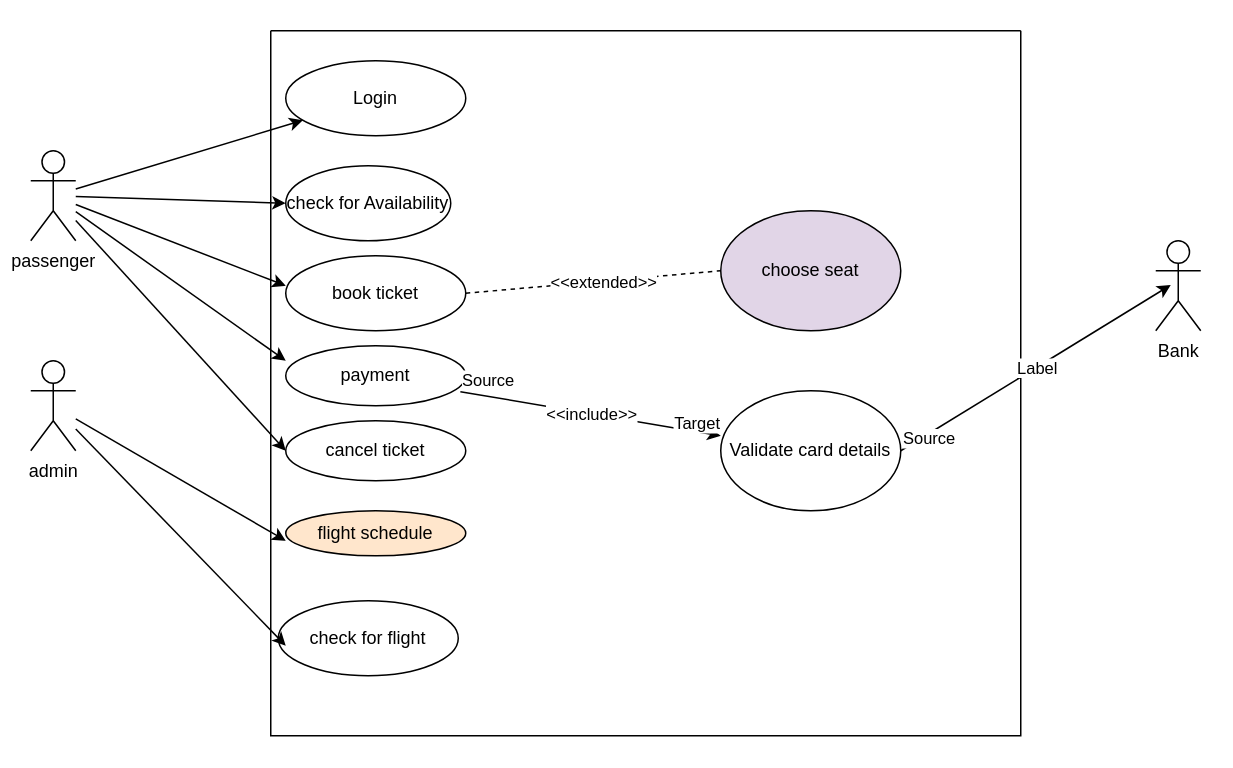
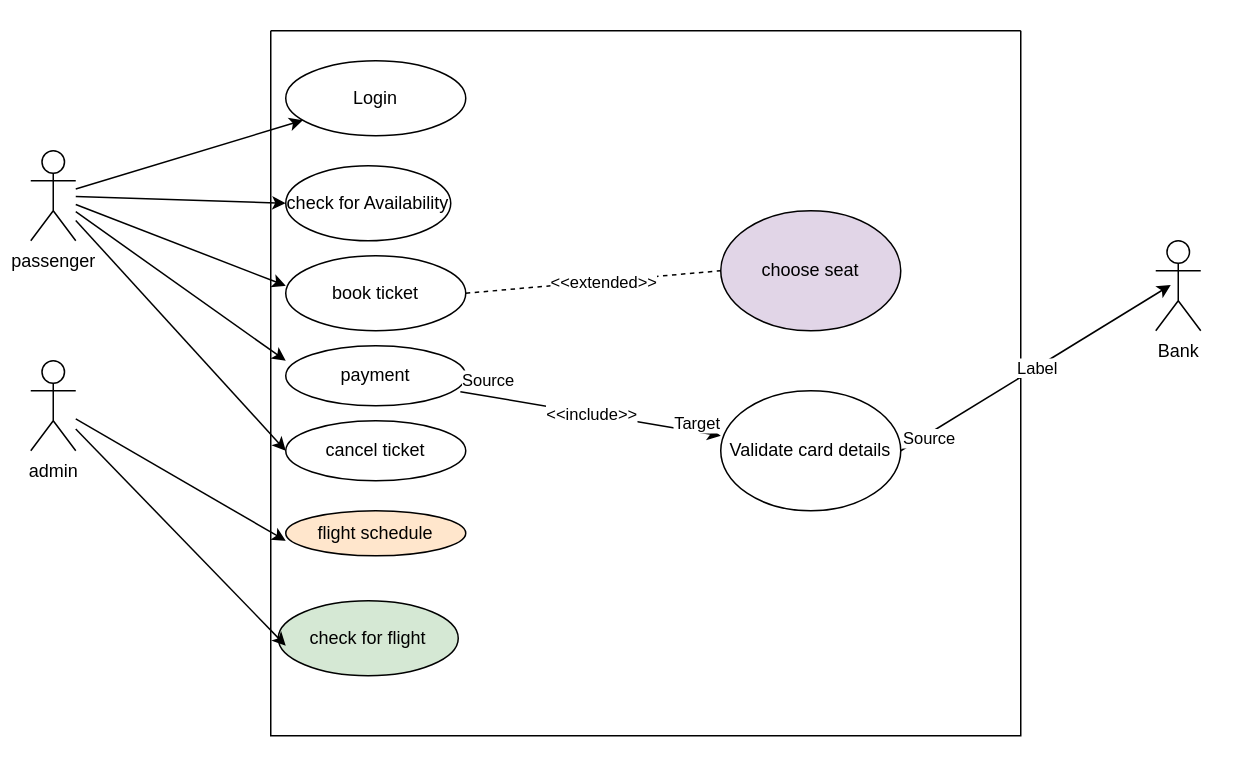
node "check for flight": fillcolor #ffffff -> #d5e8d4
